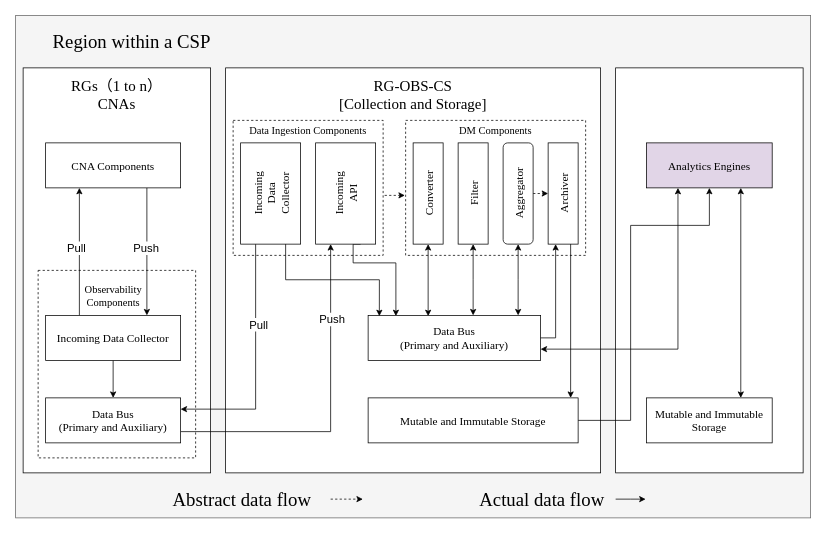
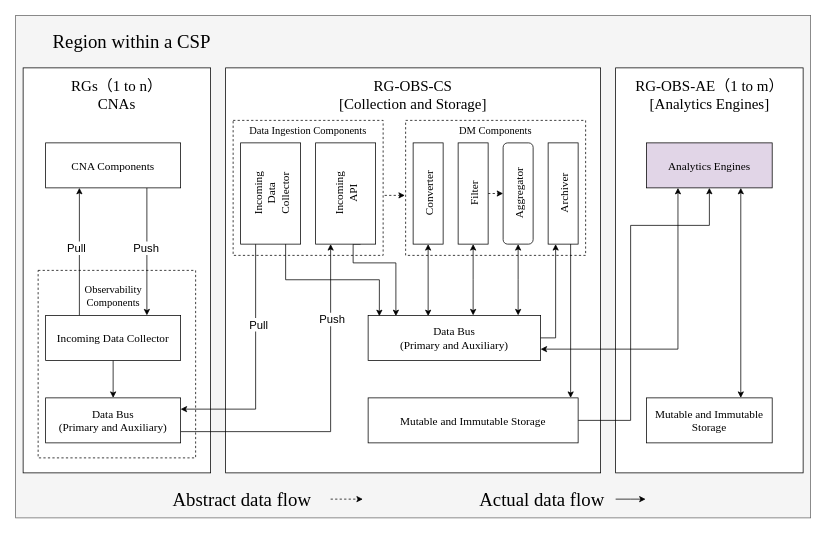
node "RG-OBS-AE（1 to m） [Analytics Engines]": added
edge "Filter" -> "Aggregator": added
edge "Aggregator" -> "Archiver": removed
